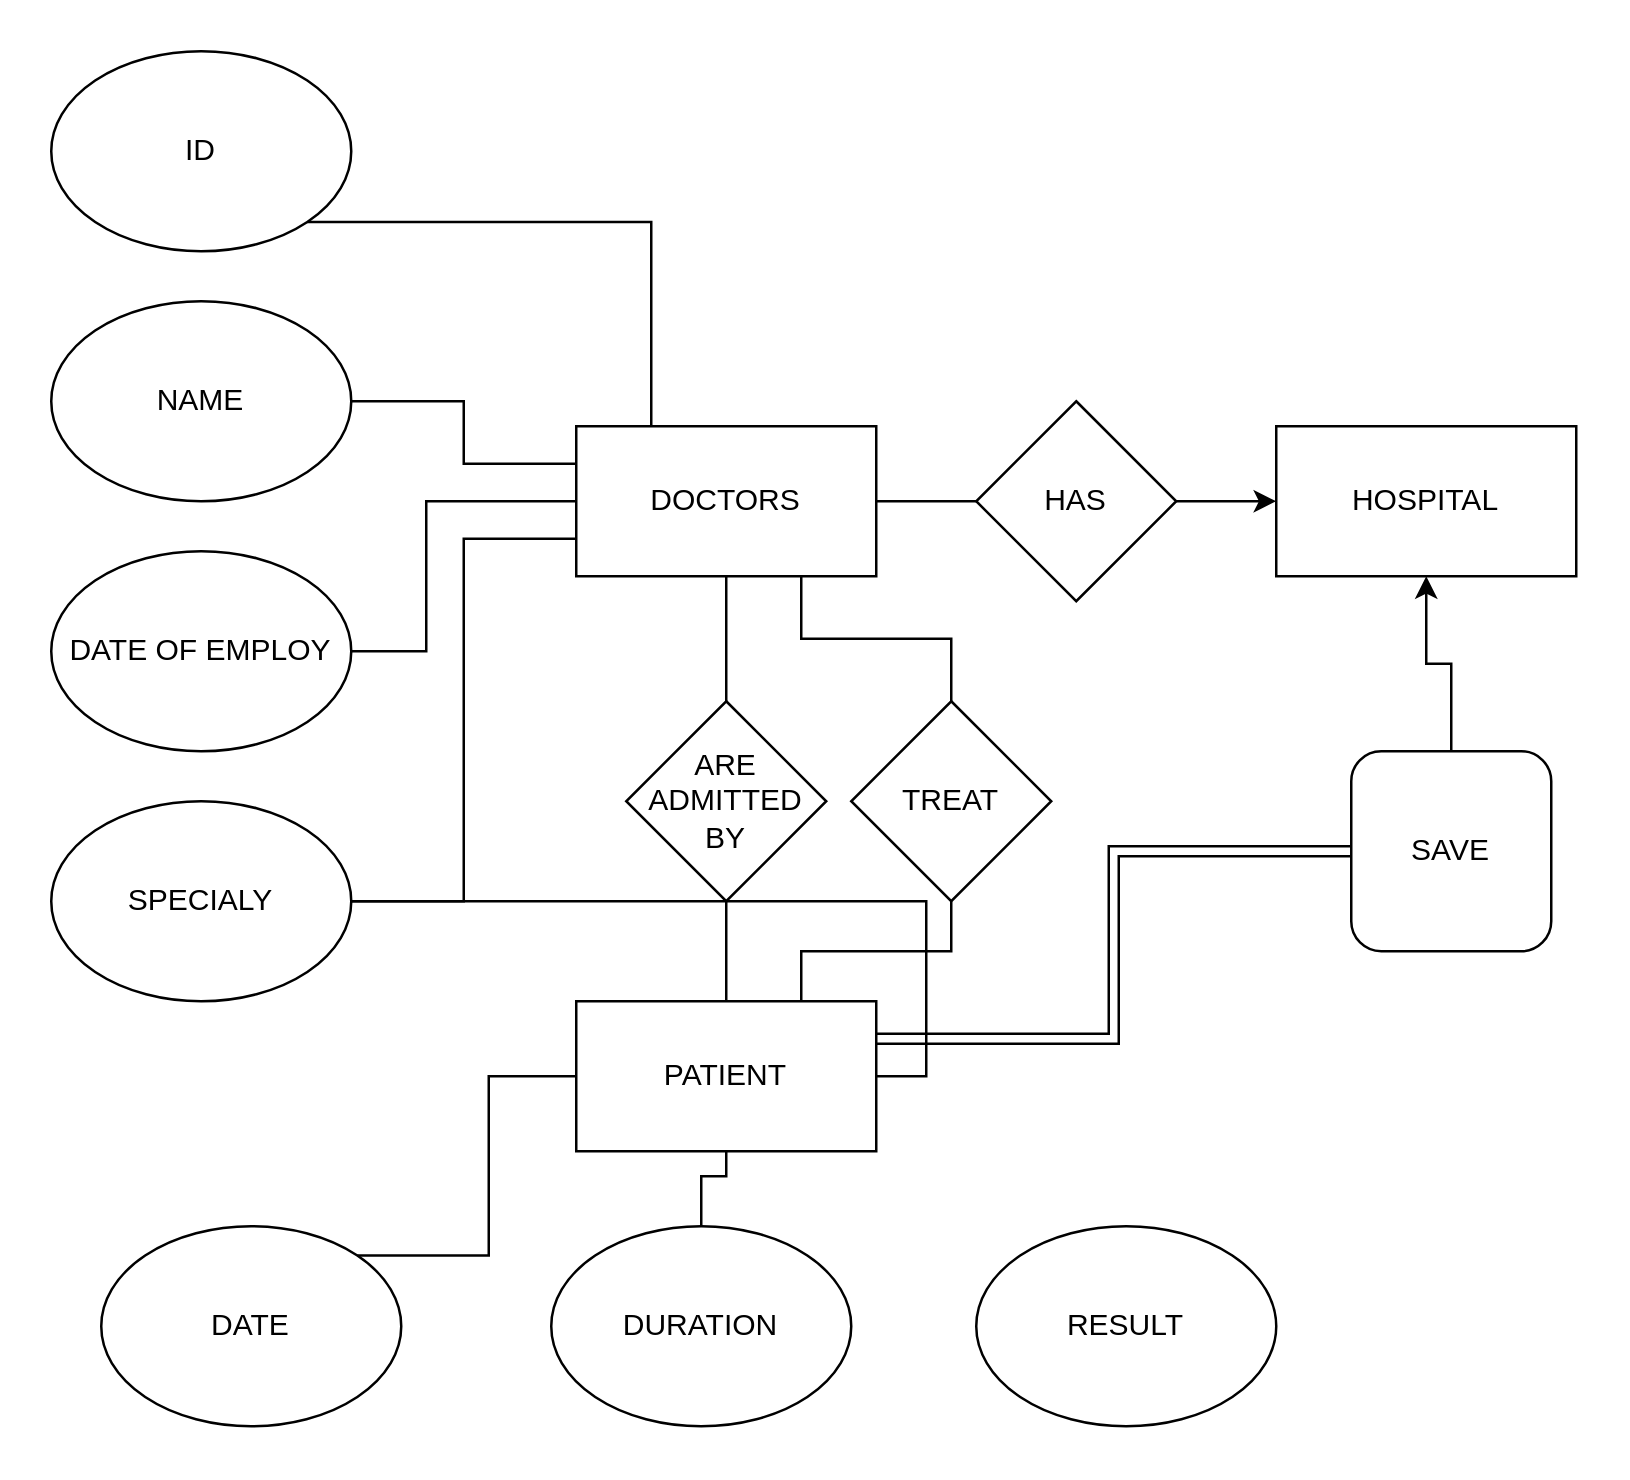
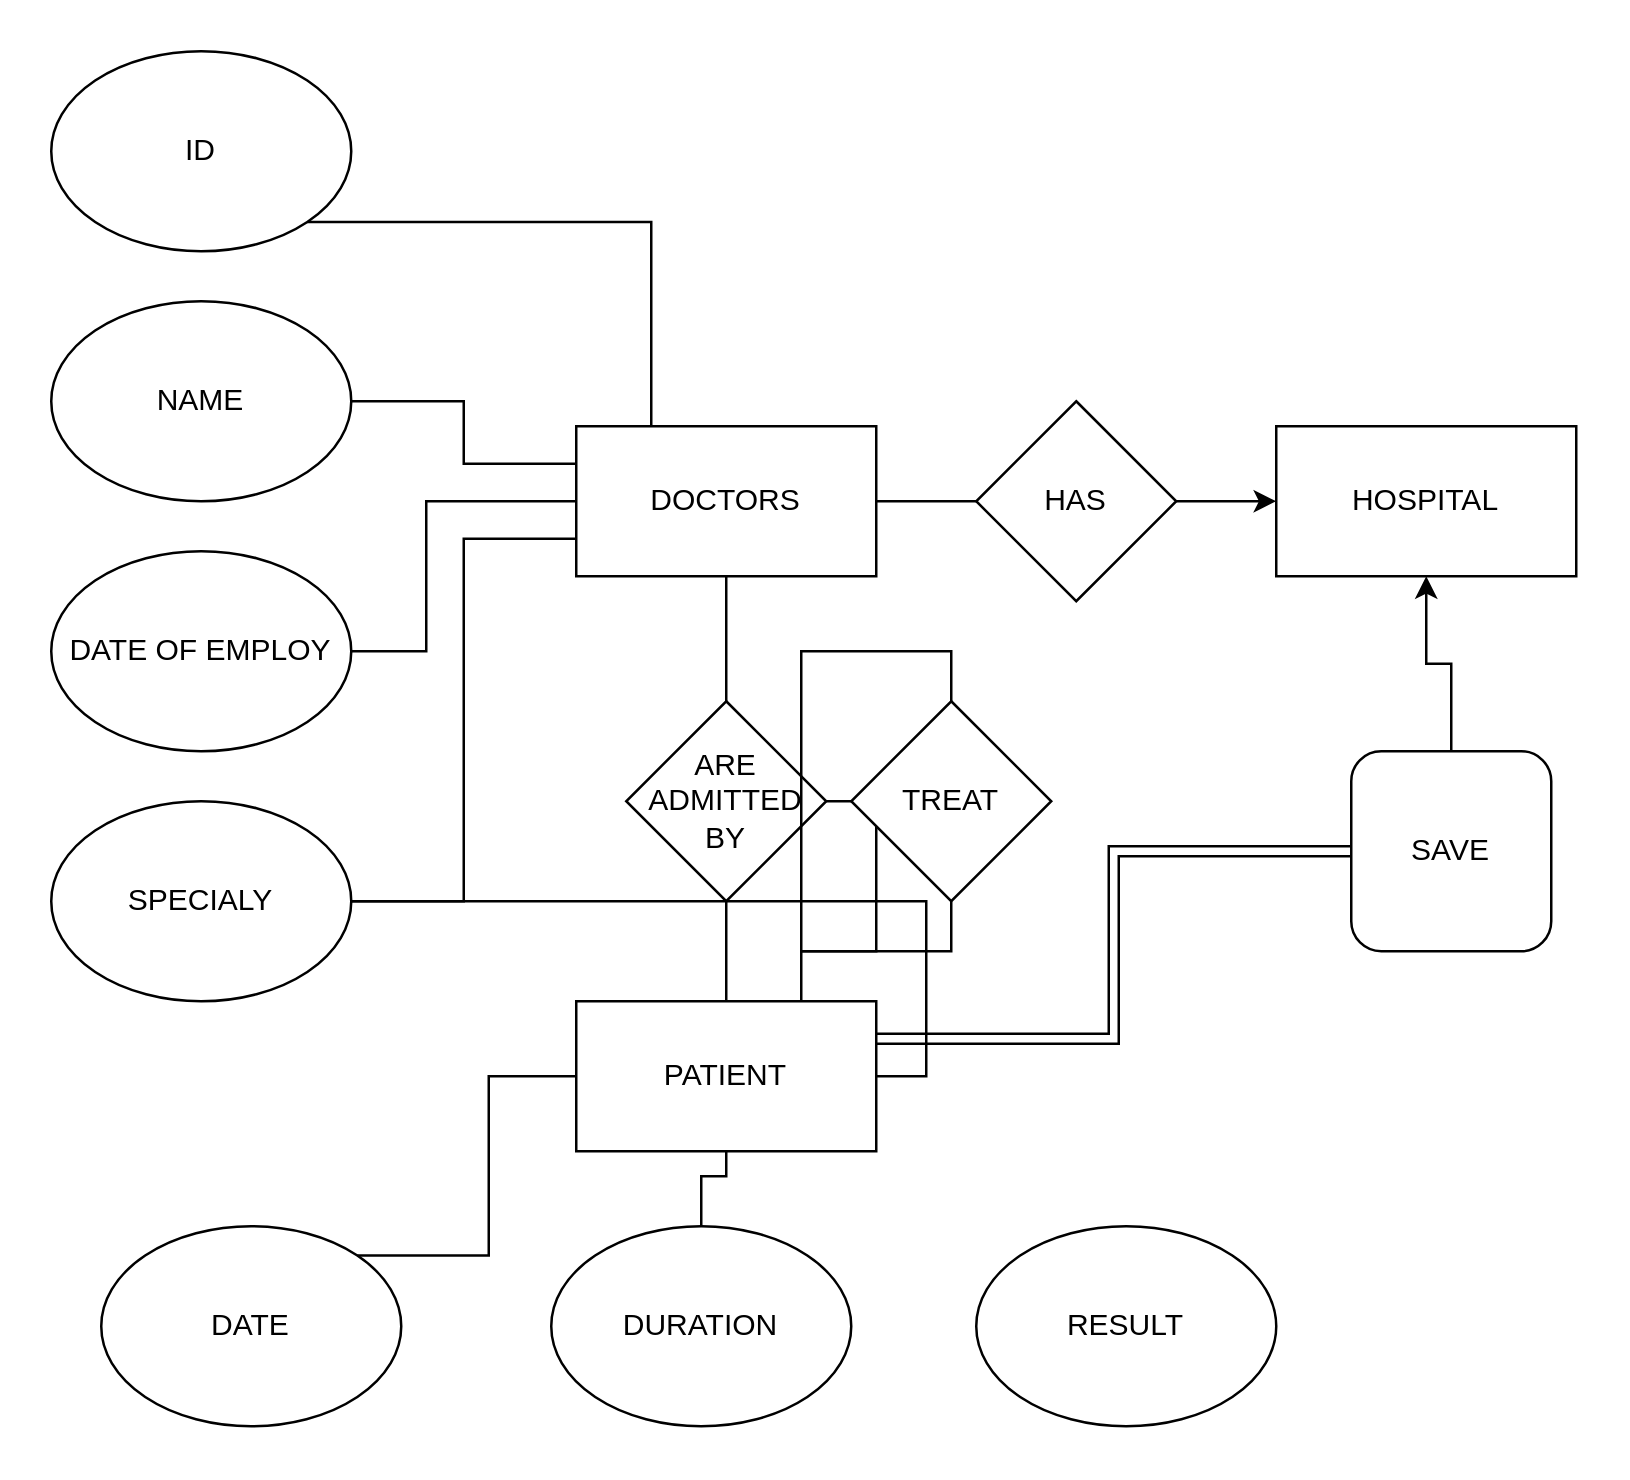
edge "DOCTORS" -- "TREAT": now "ARE ADMITTED BY" -- "TREAT"
